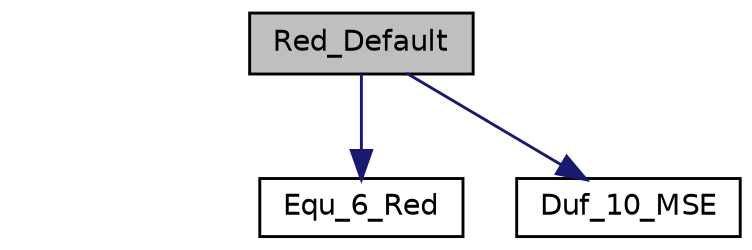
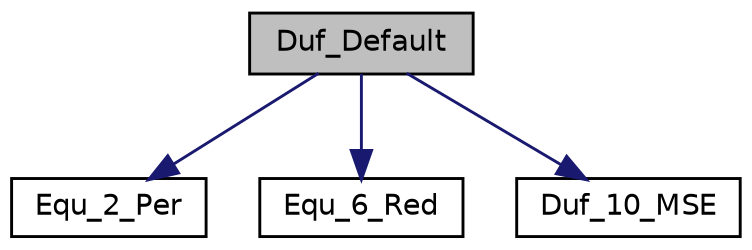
node "Red_Default": label "Red_Default" -> "Duf_Default"
node "Equ_2_Per": added
